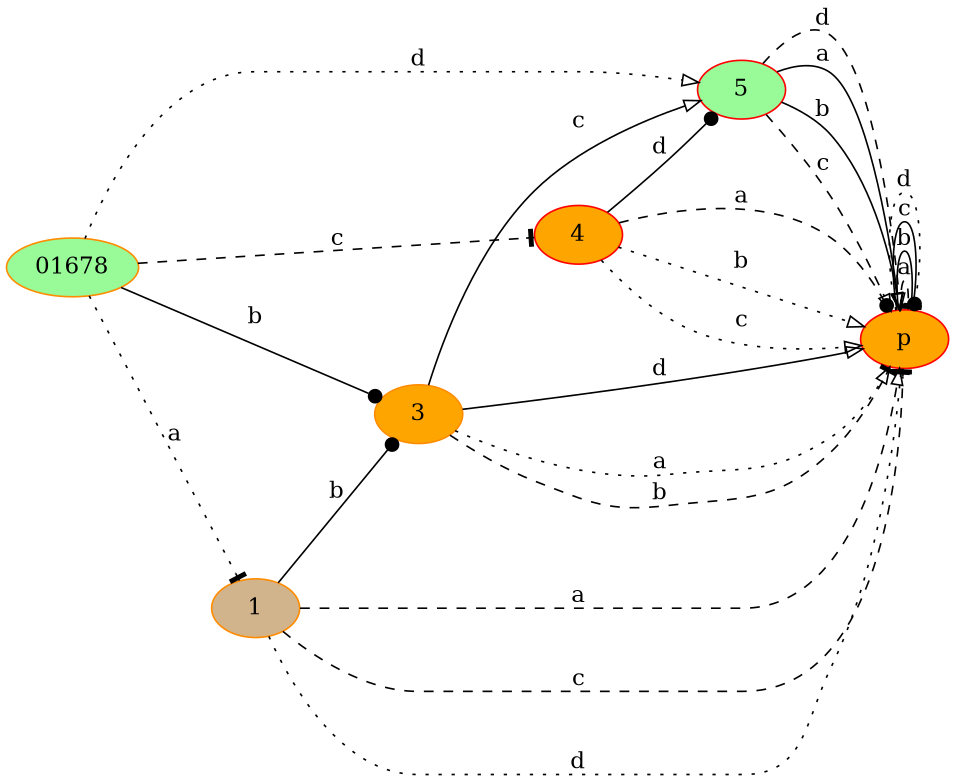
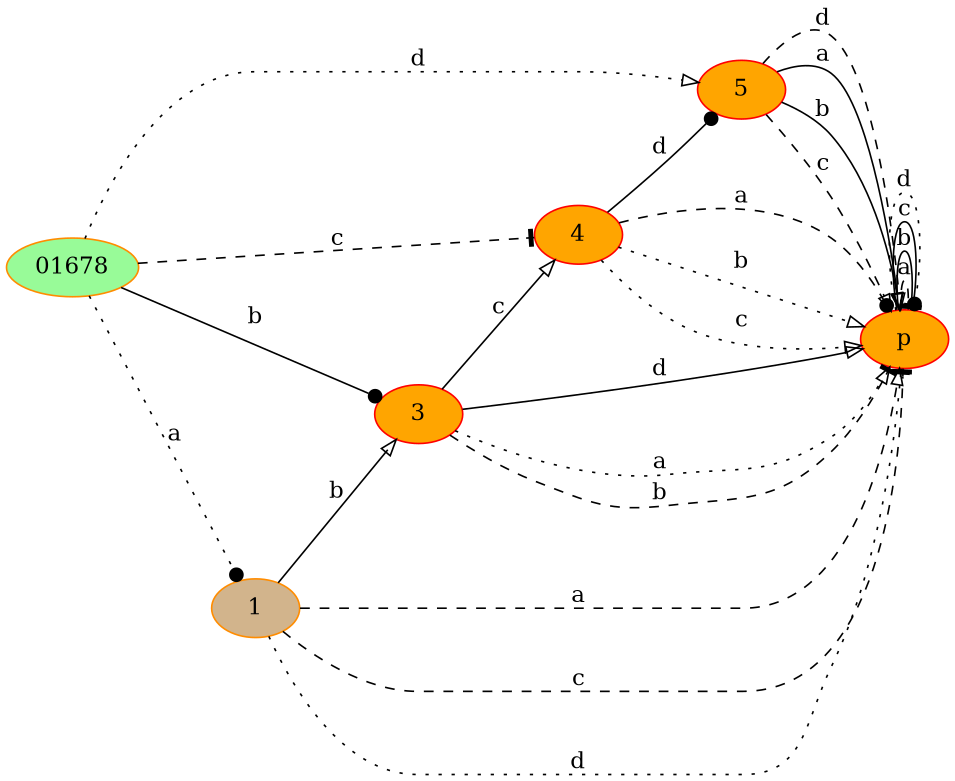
node "5": fillcolor palegreen -> orange
edge "3" -> "5": now "3" -> "4"
node "3": color darkorange -> red
edge "01678" -> "1": arrowhead tee -> dot
edge "1" -> "3": arrowhead dot -> onormal
